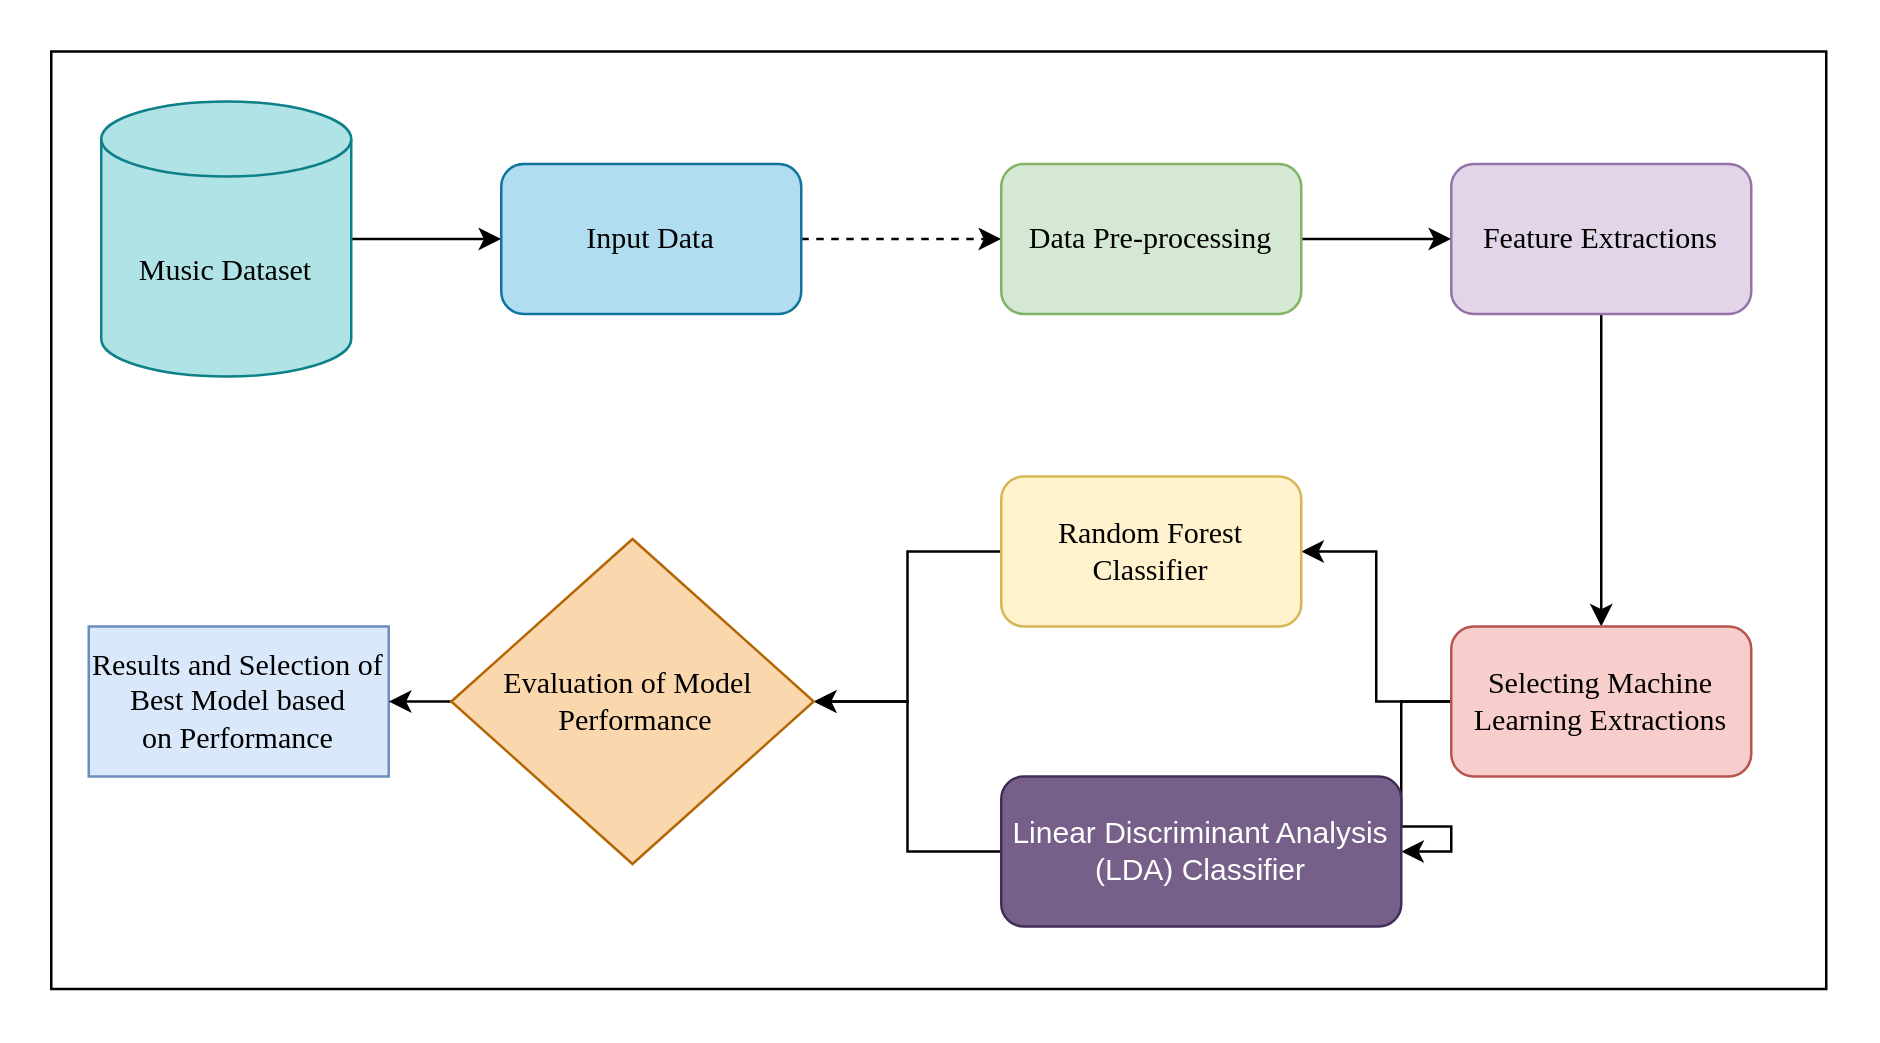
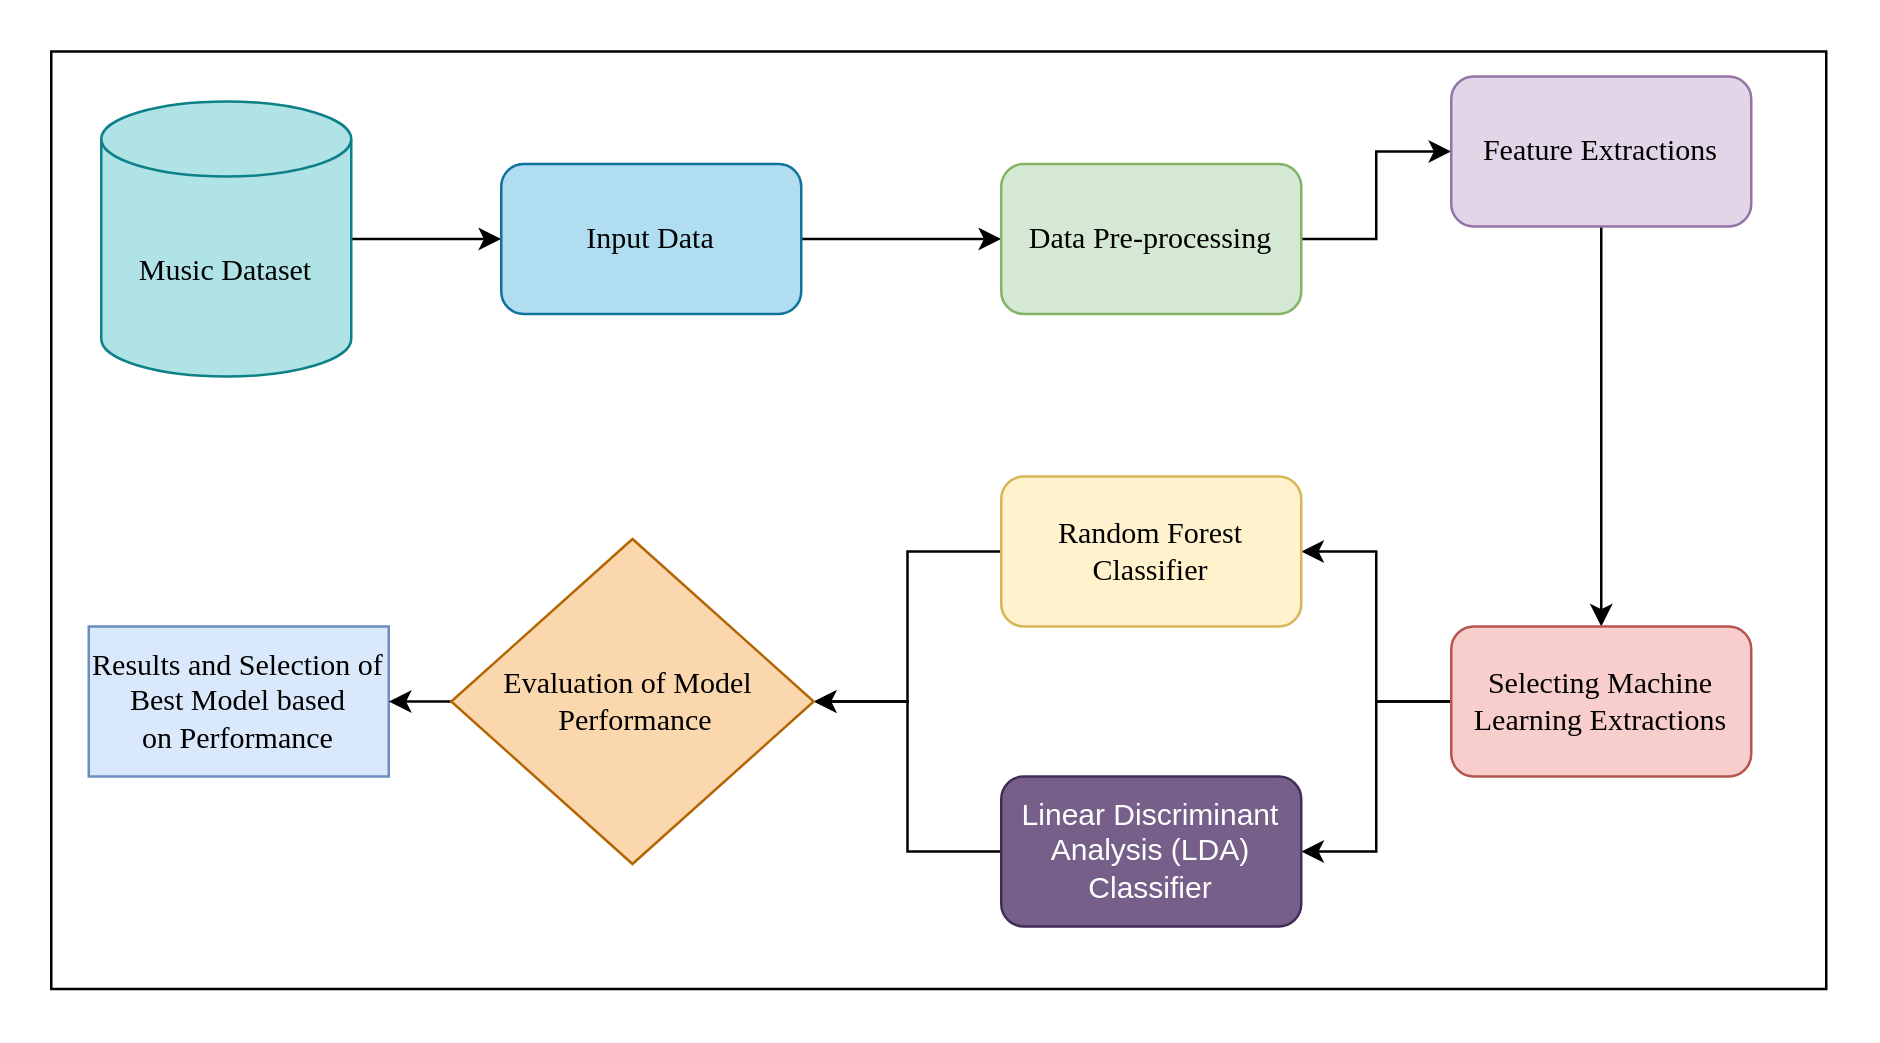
edge "Input Data" -> "Data Pre-processing": style dashed -> solid
node "Feature Extractions": moved (1601, 239) -> (1601, 151)
node "Linear Discriminant Analysis (LDA) Classifier": size 400x150 -> 300x150
